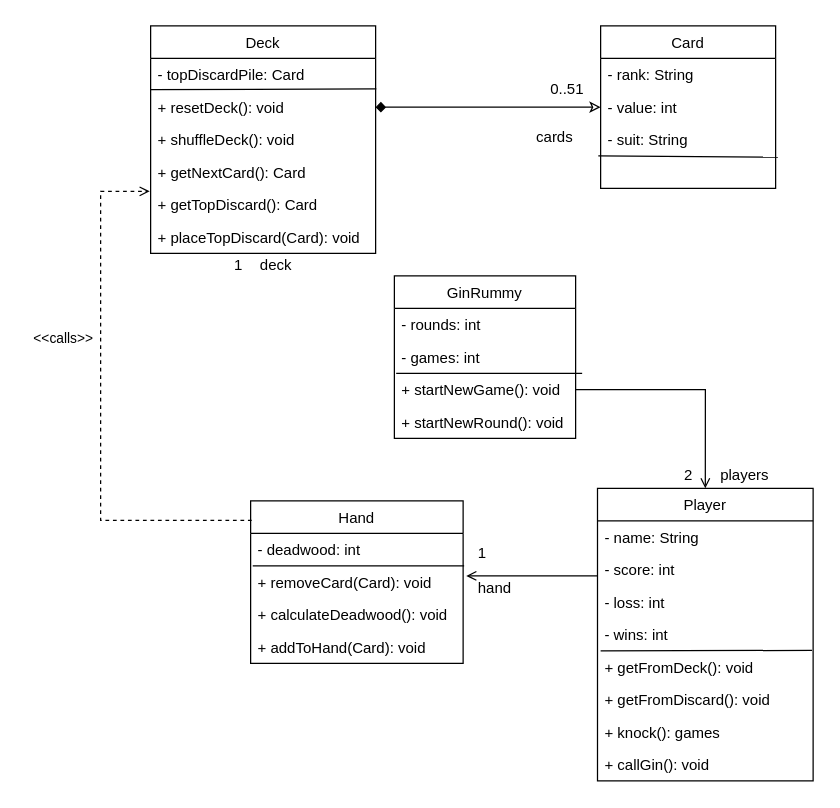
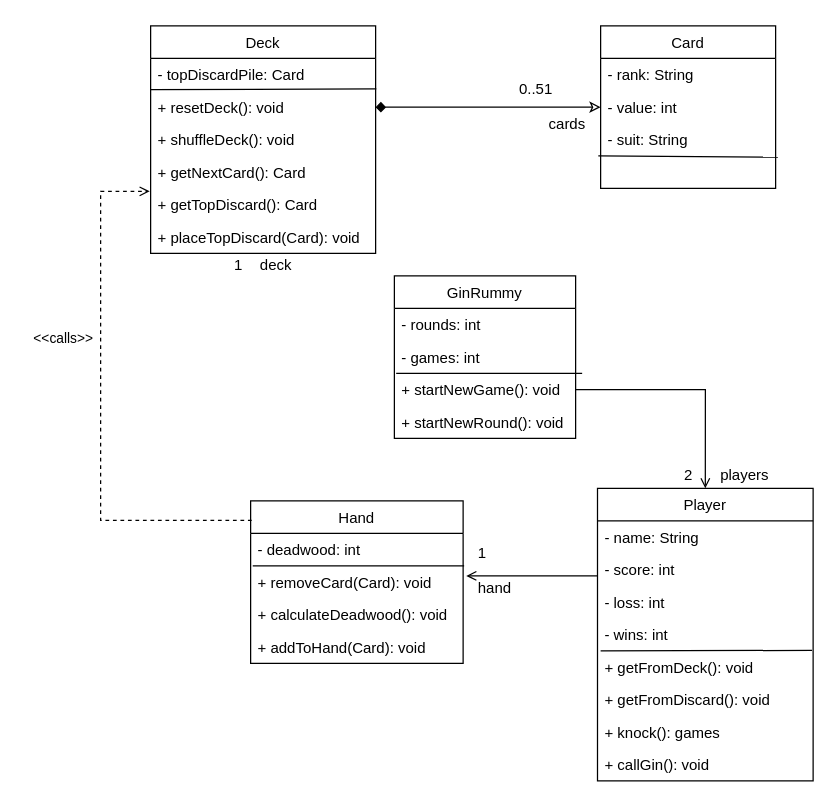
node "0..51": moved (566, 89) -> (535, 89)
node "cards": moved (554, 137) -> (566, 124)
